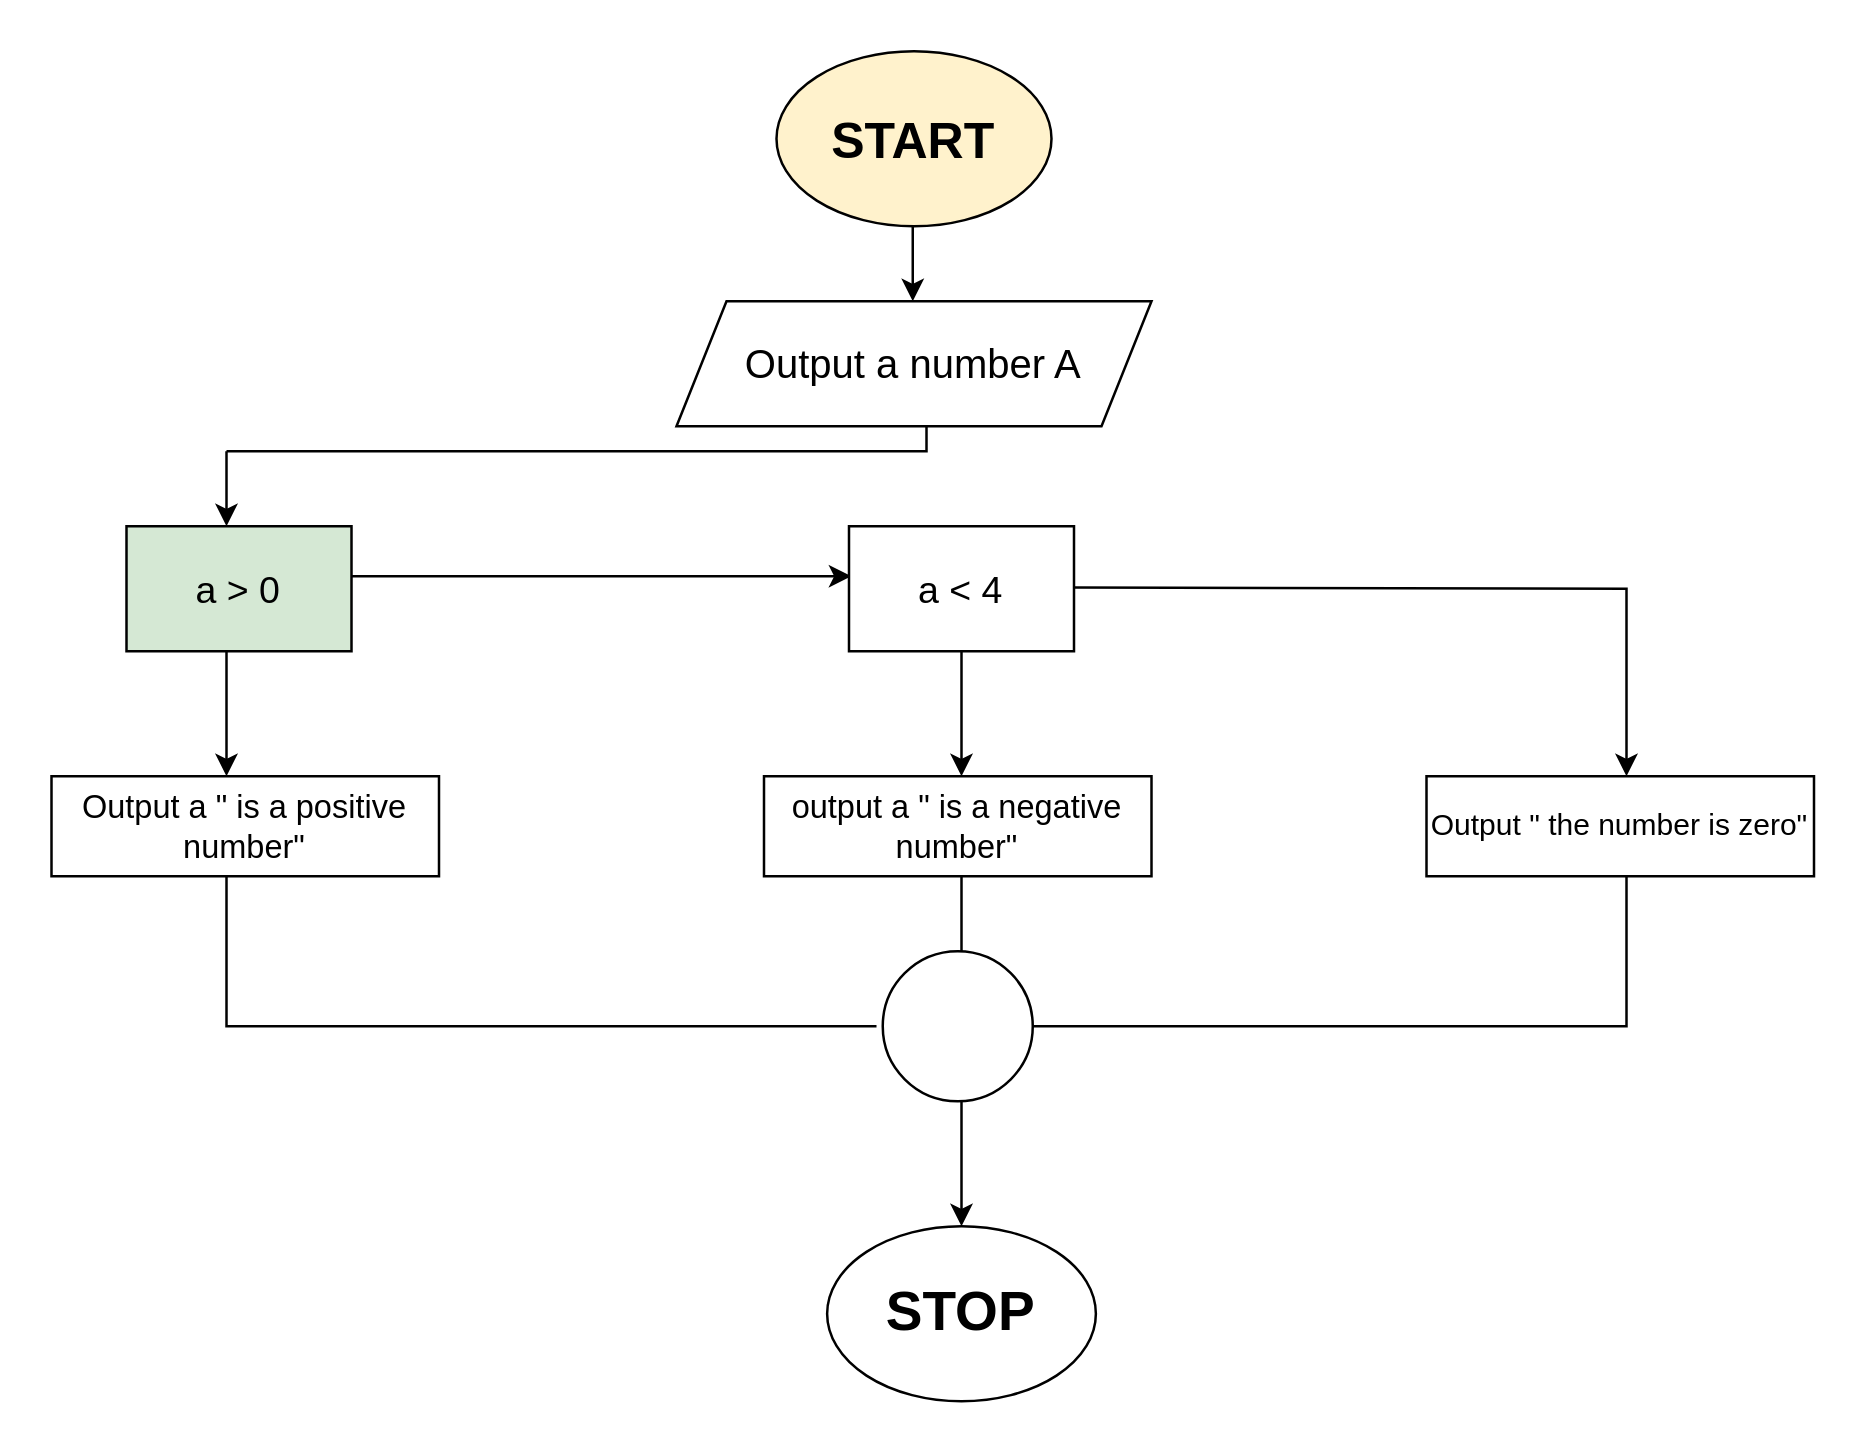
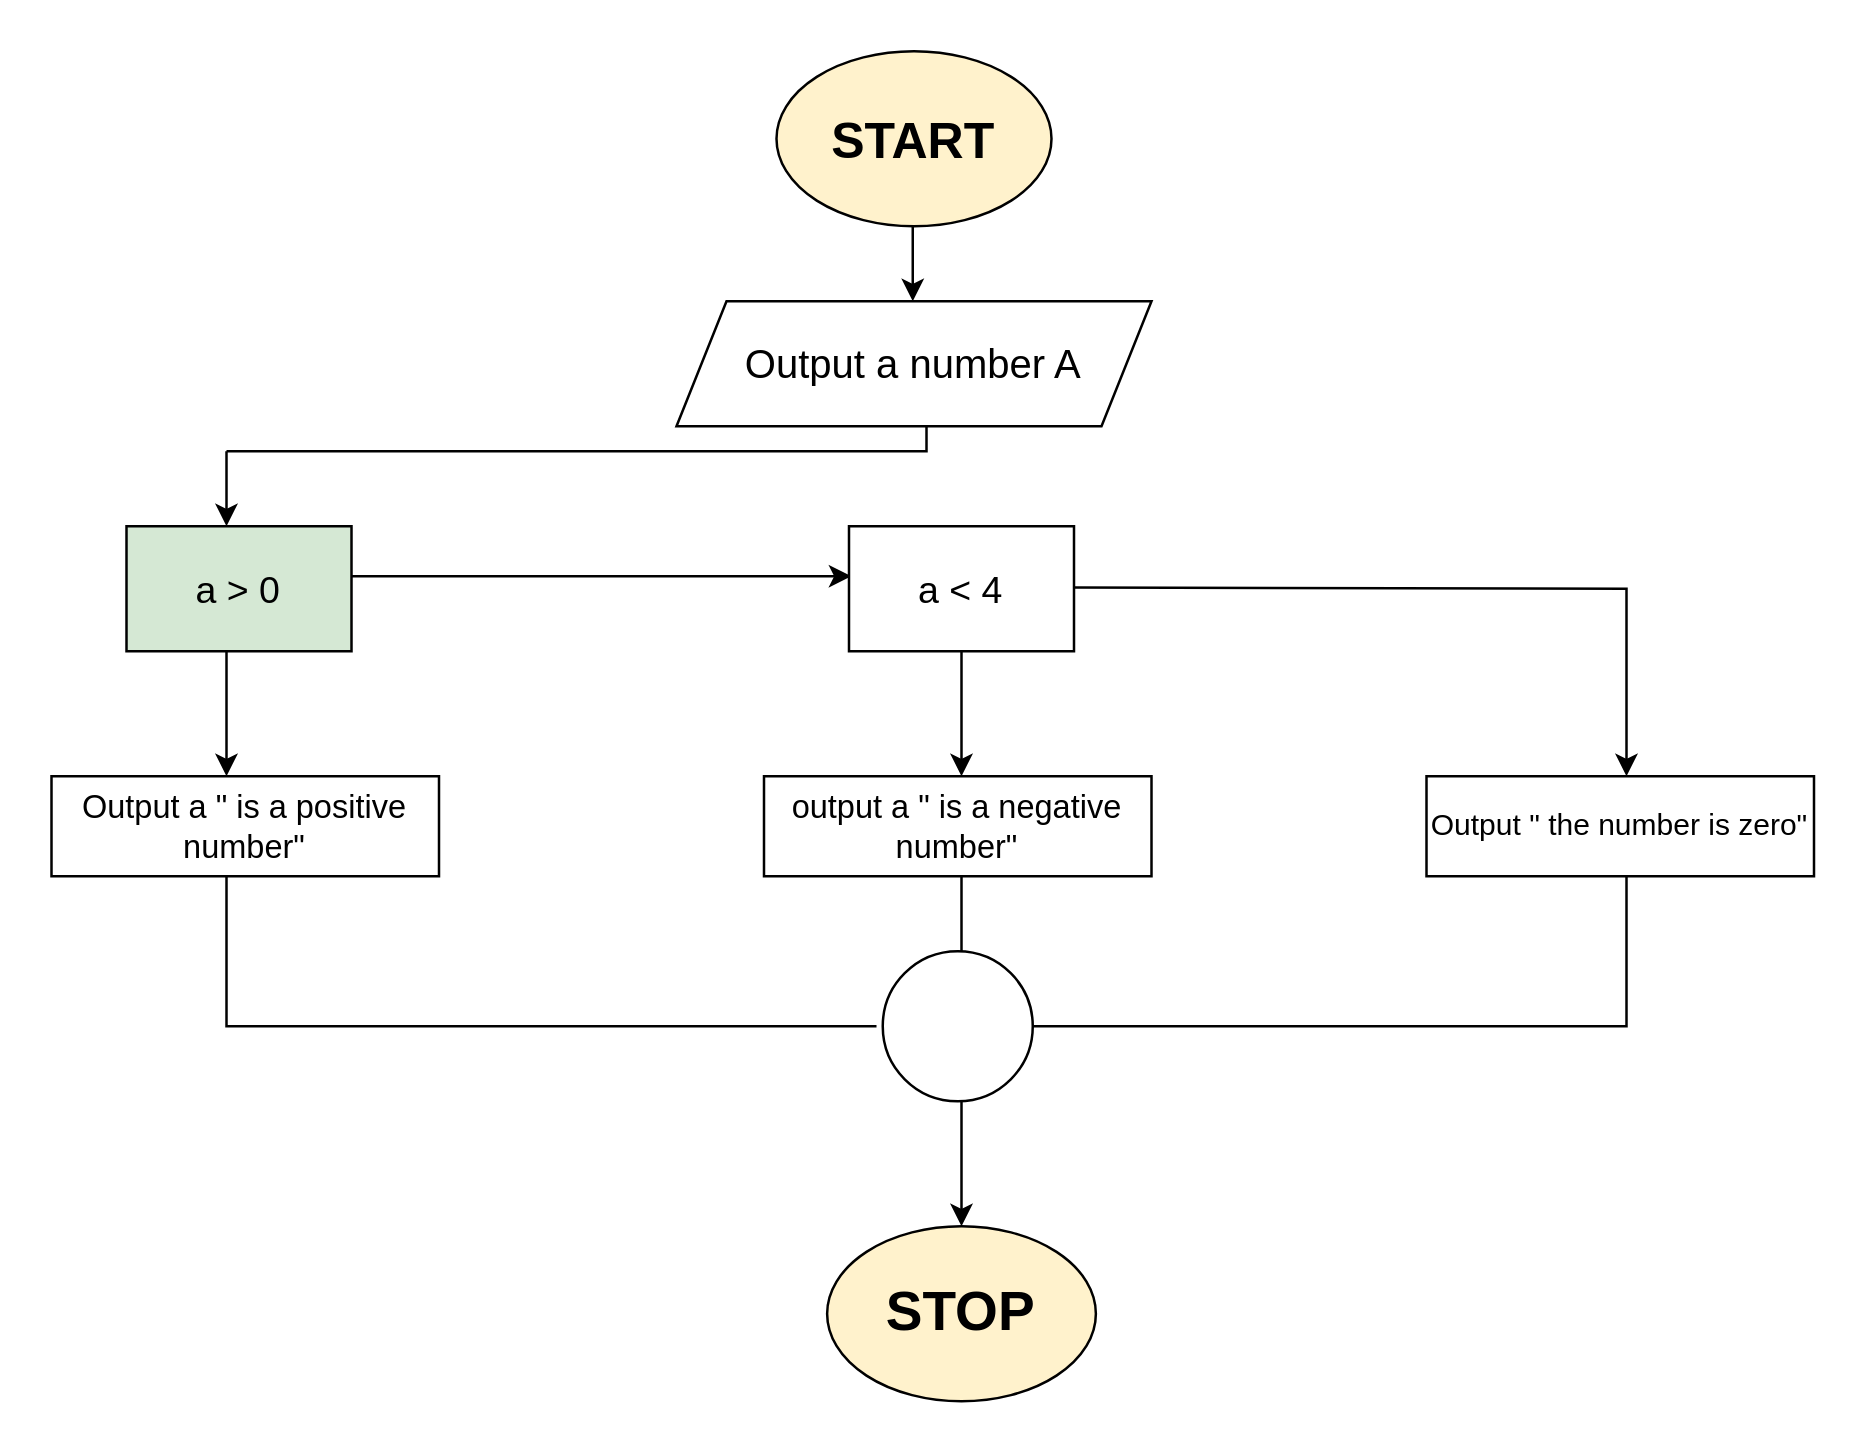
node "STOP": fillcolor #ffffff -> #fff2cc
